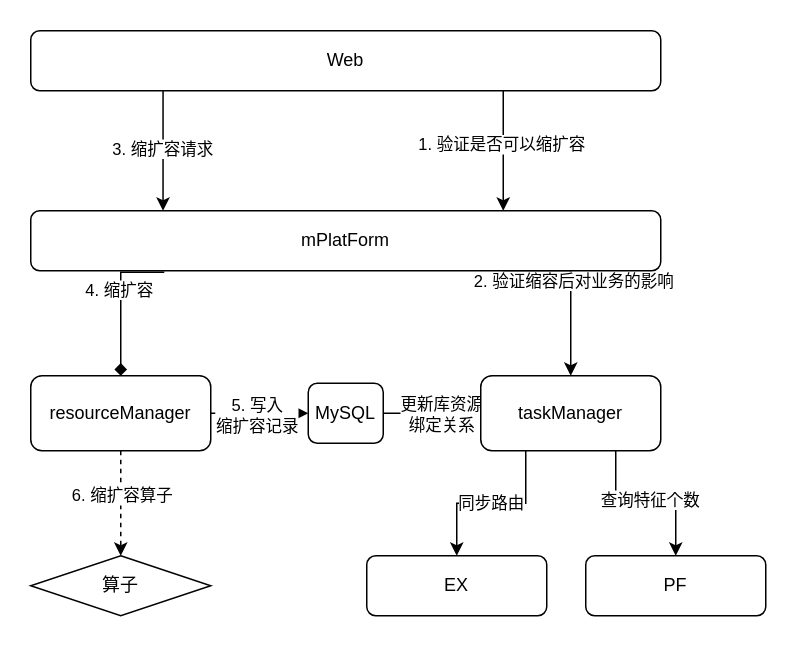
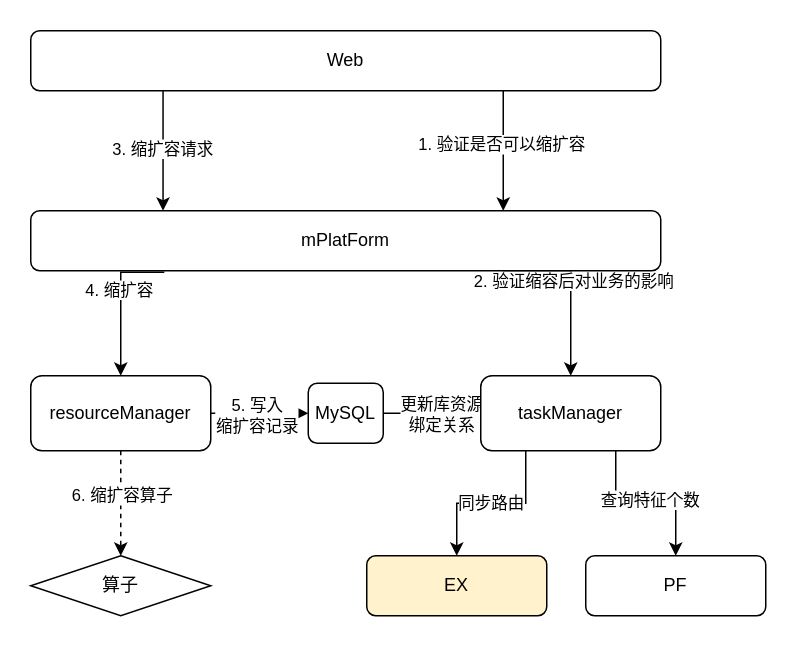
edge "mPlatForm" -> "resourceManager": arrowhead diamond -> classic
node "EX": fillcolor #ffffff -> #fff2cc
